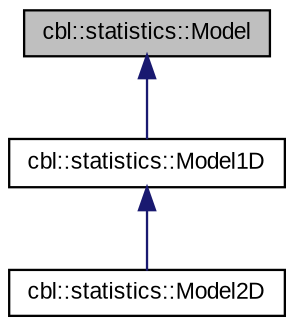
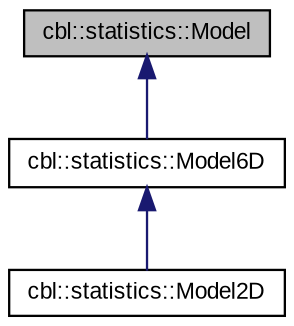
node "cbl::statistics::Model1D": label "cbl::statistics::Model1D" -> "cbl::statistics::Model6D"
